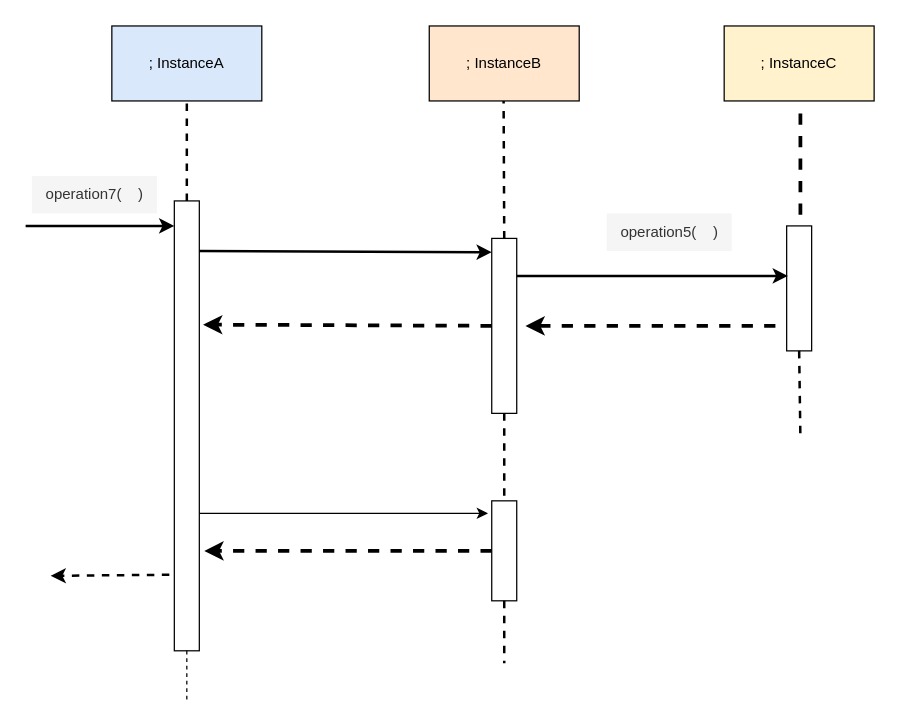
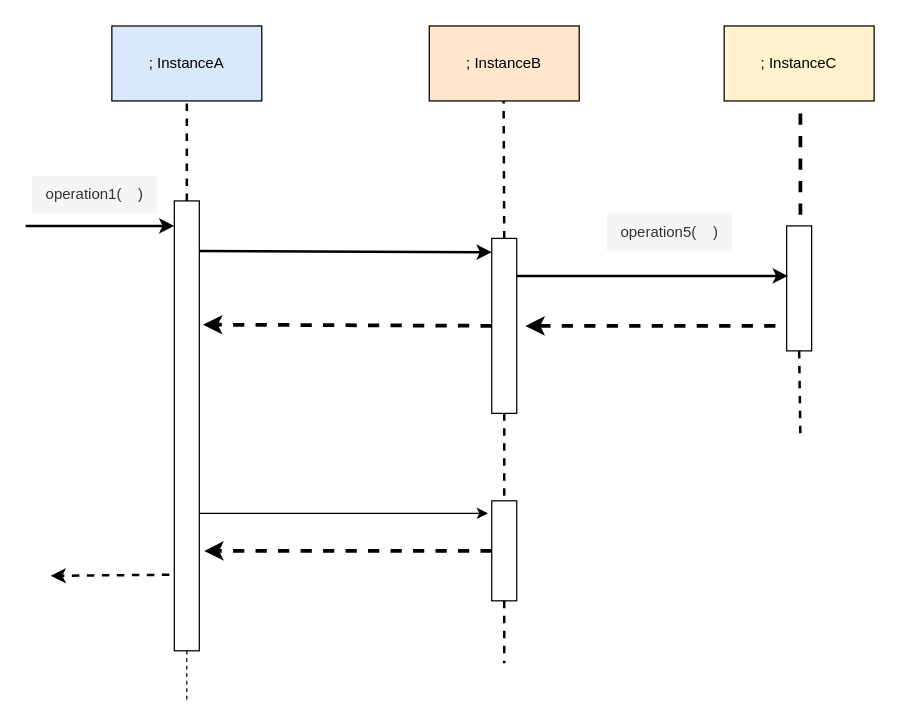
node "operation7( )": label "operation7( )" -> "operation1( )"
